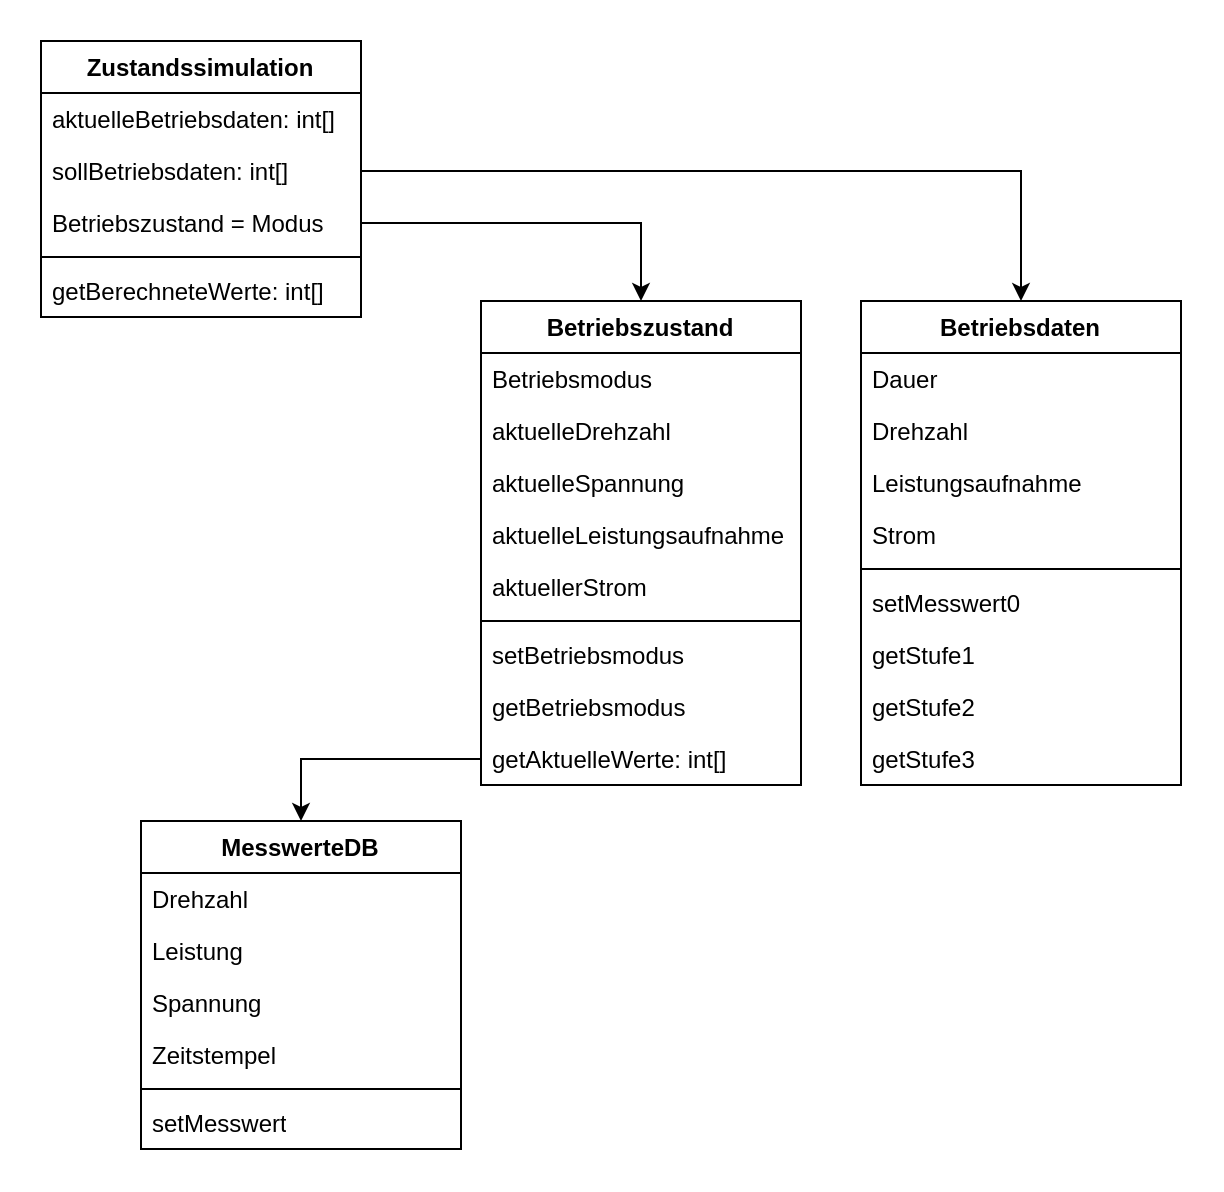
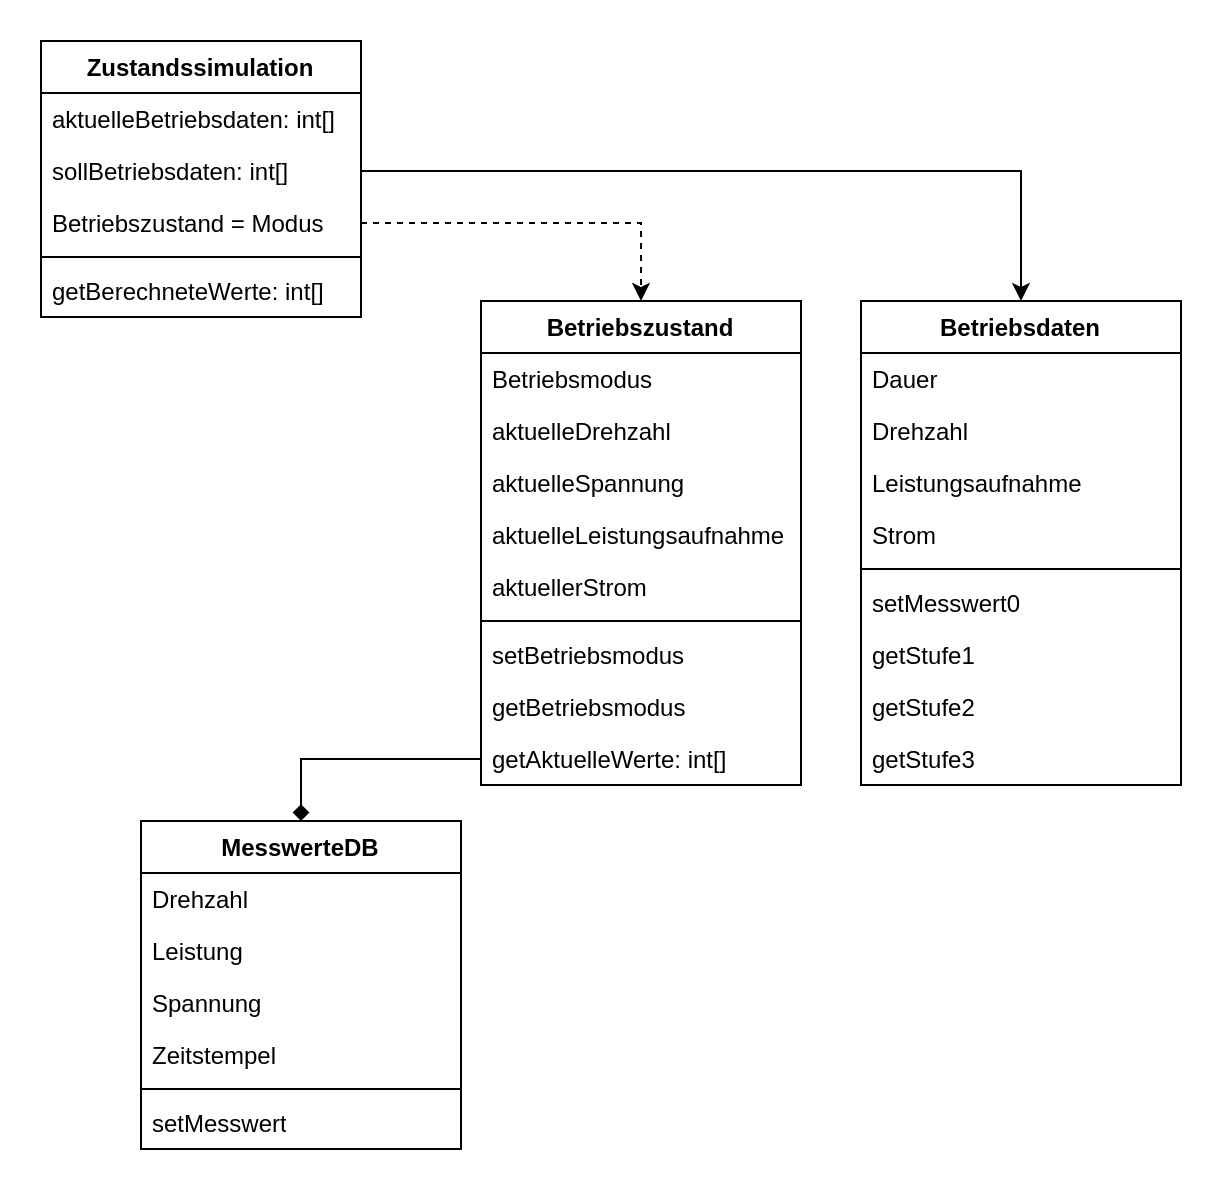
edge "Betriebszustand = Modus" -> "Betriebszustand": style solid -> dashed
edge "getAktuelleWerte: int[]" -> "MesswerteDB": arrowhead classic -> diamond
